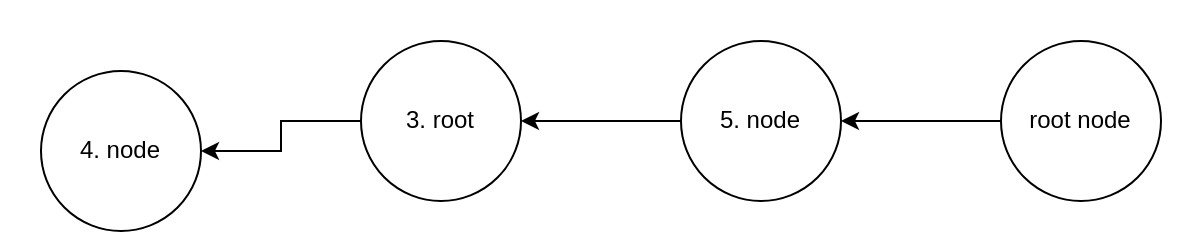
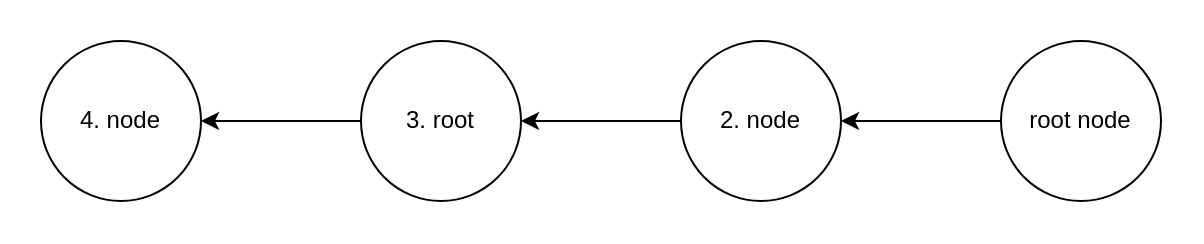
node "5. node": label "5. node" -> "2. node"
node "4. node": moved (121, 151) -> (121, 121)
